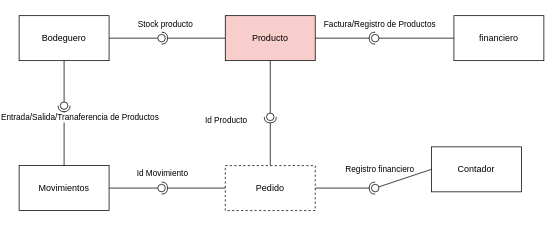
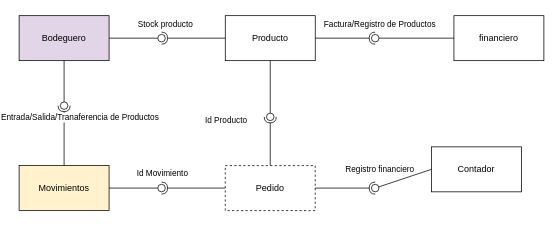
node "Bodeguero": fillcolor #ffffff -> #e1d5e7
node "Producto": fillcolor #f8cecc -> #ffffff
node "Movimientos": fillcolor #ffffff -> #fff2cc
